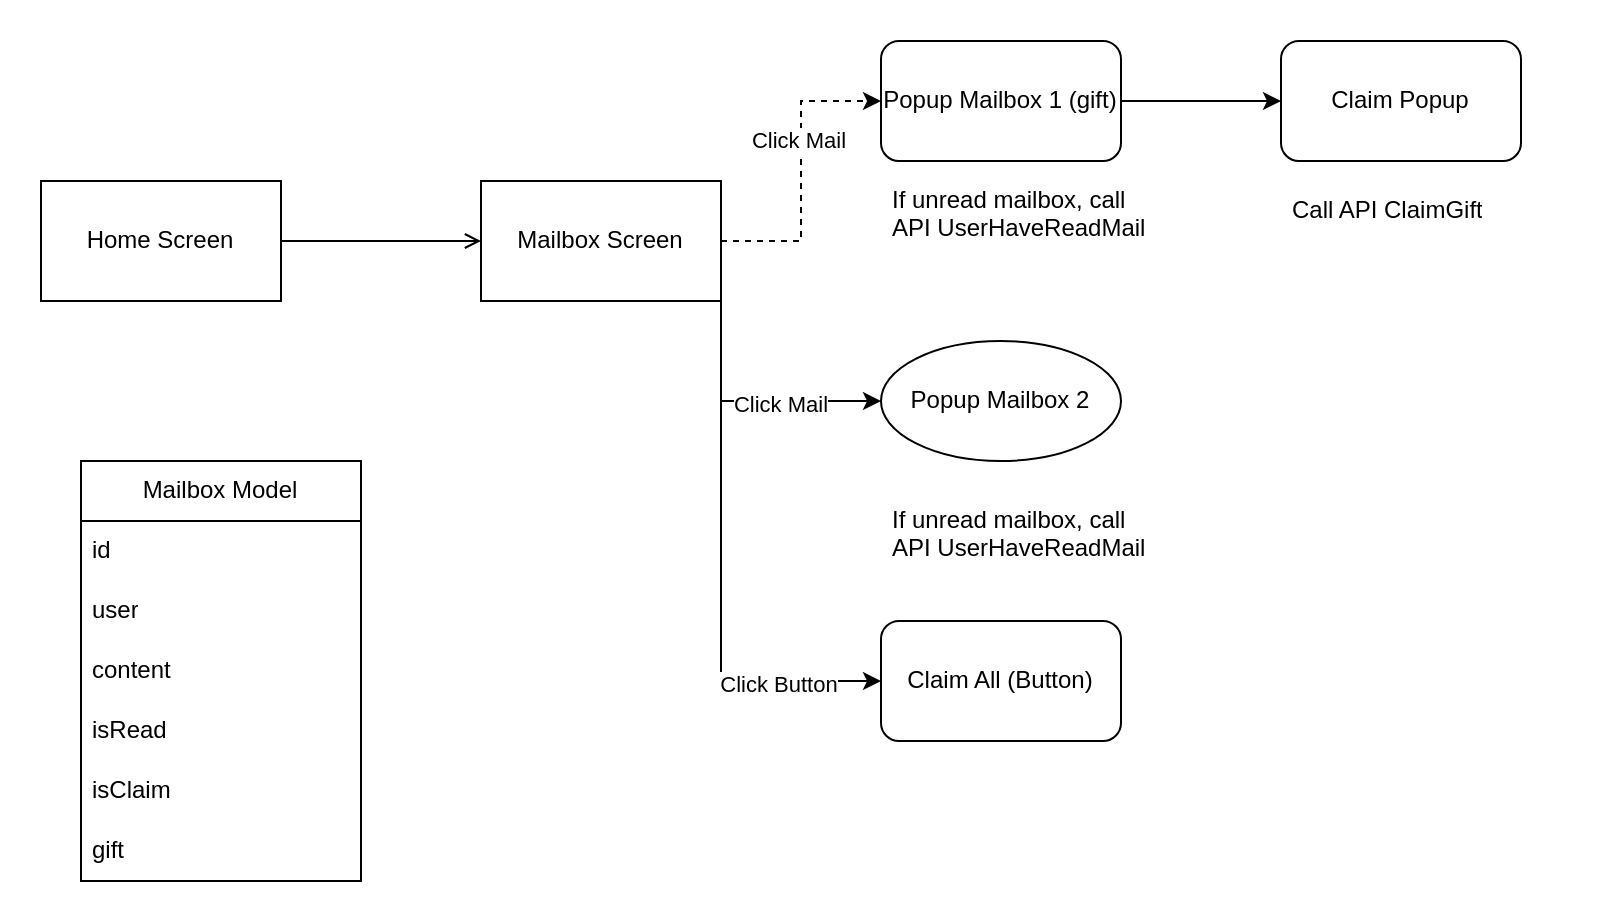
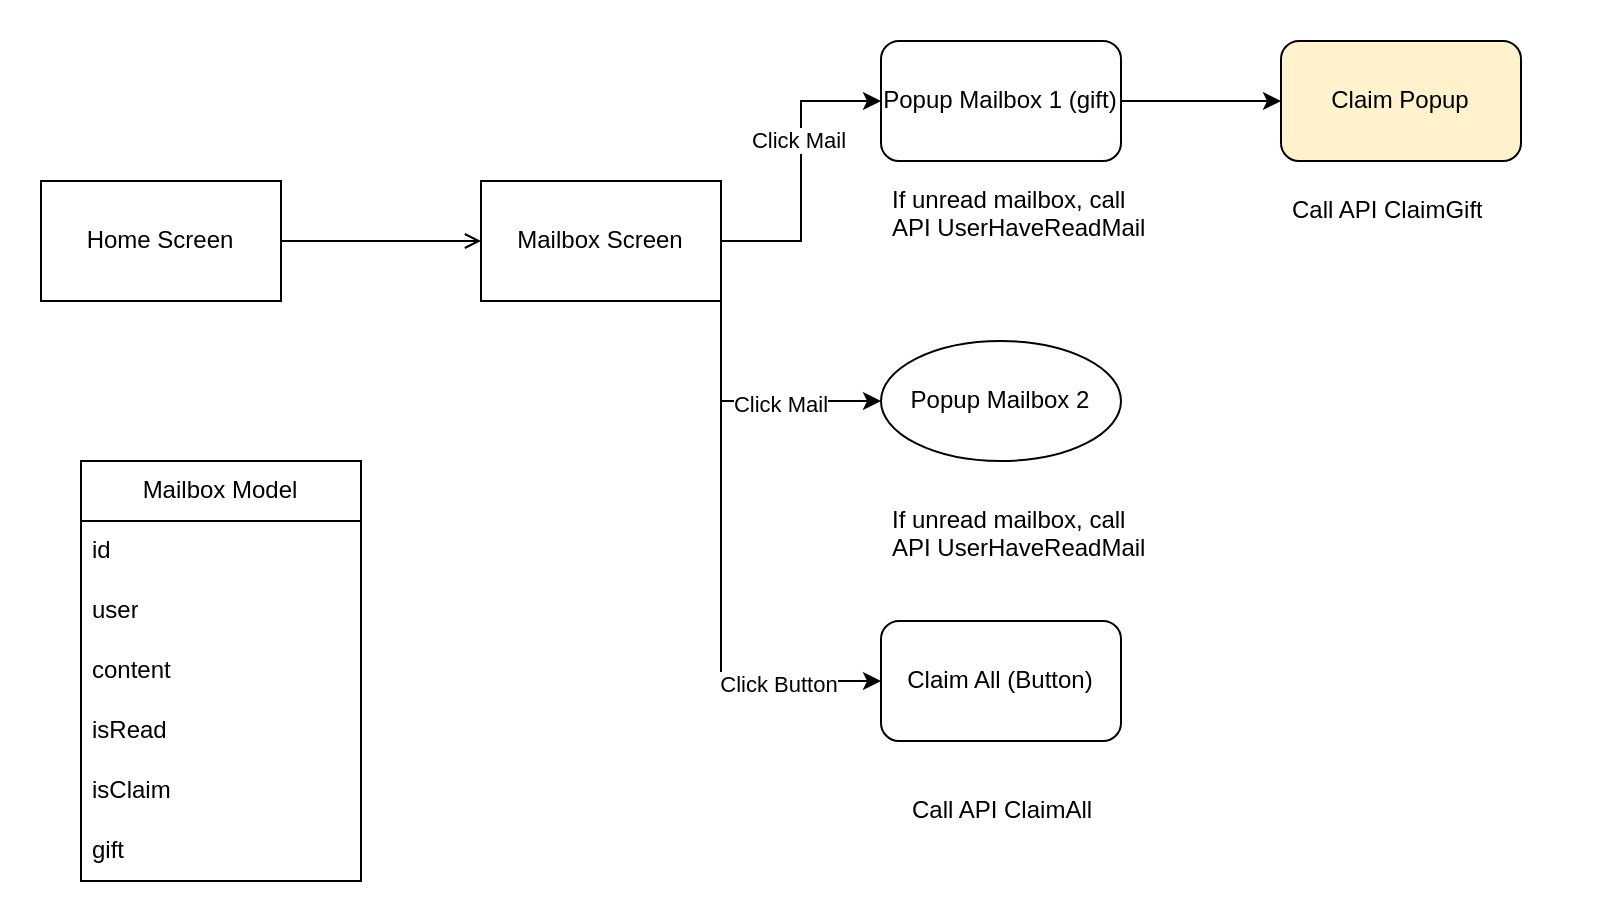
node "Claim Popup": fillcolor #ffffff -> #fff2cc
edge "Mailbox Screen" -> "Popup Mailbox 1 (gift)": style dashed -> solid
node "Call API ClaimAll": added
